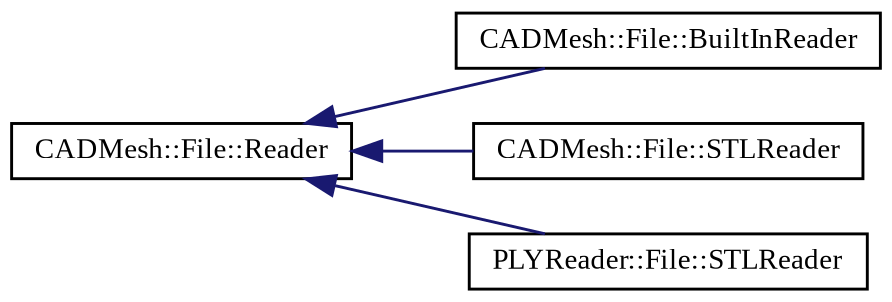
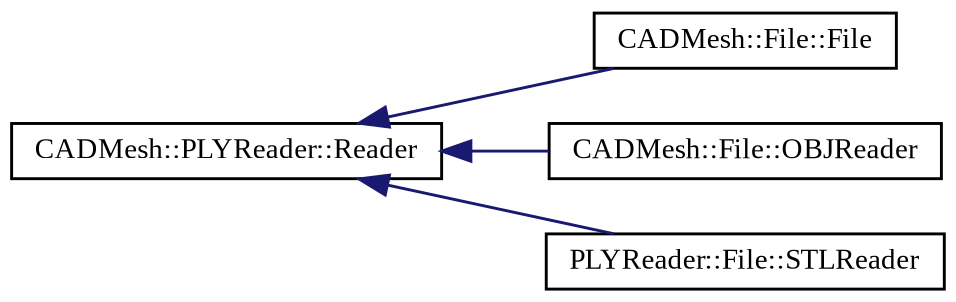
node "CADMesh::File::BuiltInReader": label "CADMesh::File::BuiltInReader" -> "CADMesh::File::File"
node "CADMesh::File::Reader": label "CADMesh::File::Reader" -> "CADMesh::PLYReader::Reader"
node "CADMesh::File::STLReader": label "CADMesh::File::STLReader" -> "CADMesh::File::OBJReader"
